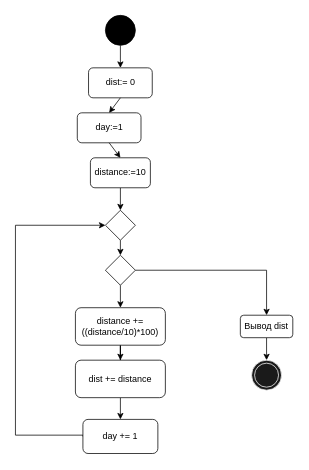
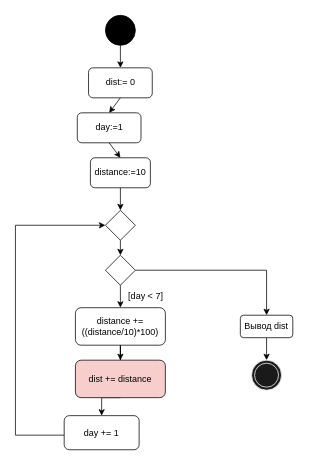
node "[day < 7]": added
node "dist += distance": fillcolor #ffffff -> #f8cecc
node "day += 1": moved (120, 437) -> (102, 433)
